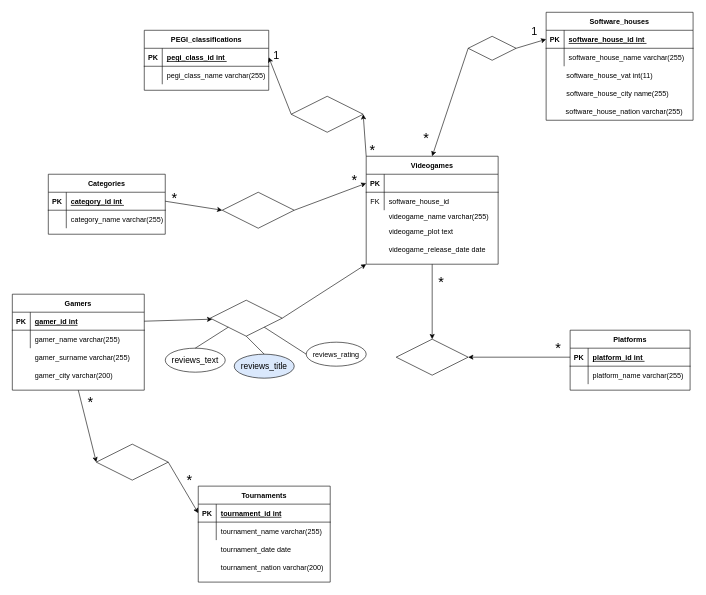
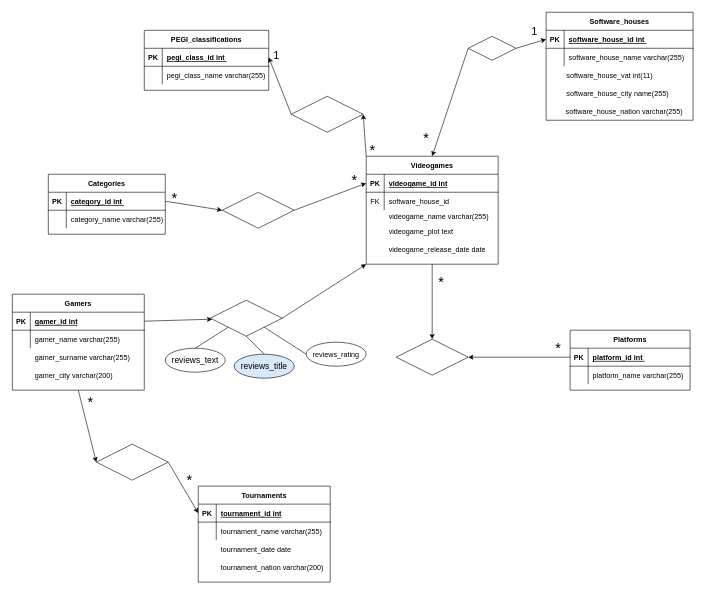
node "videogame_id int": added
